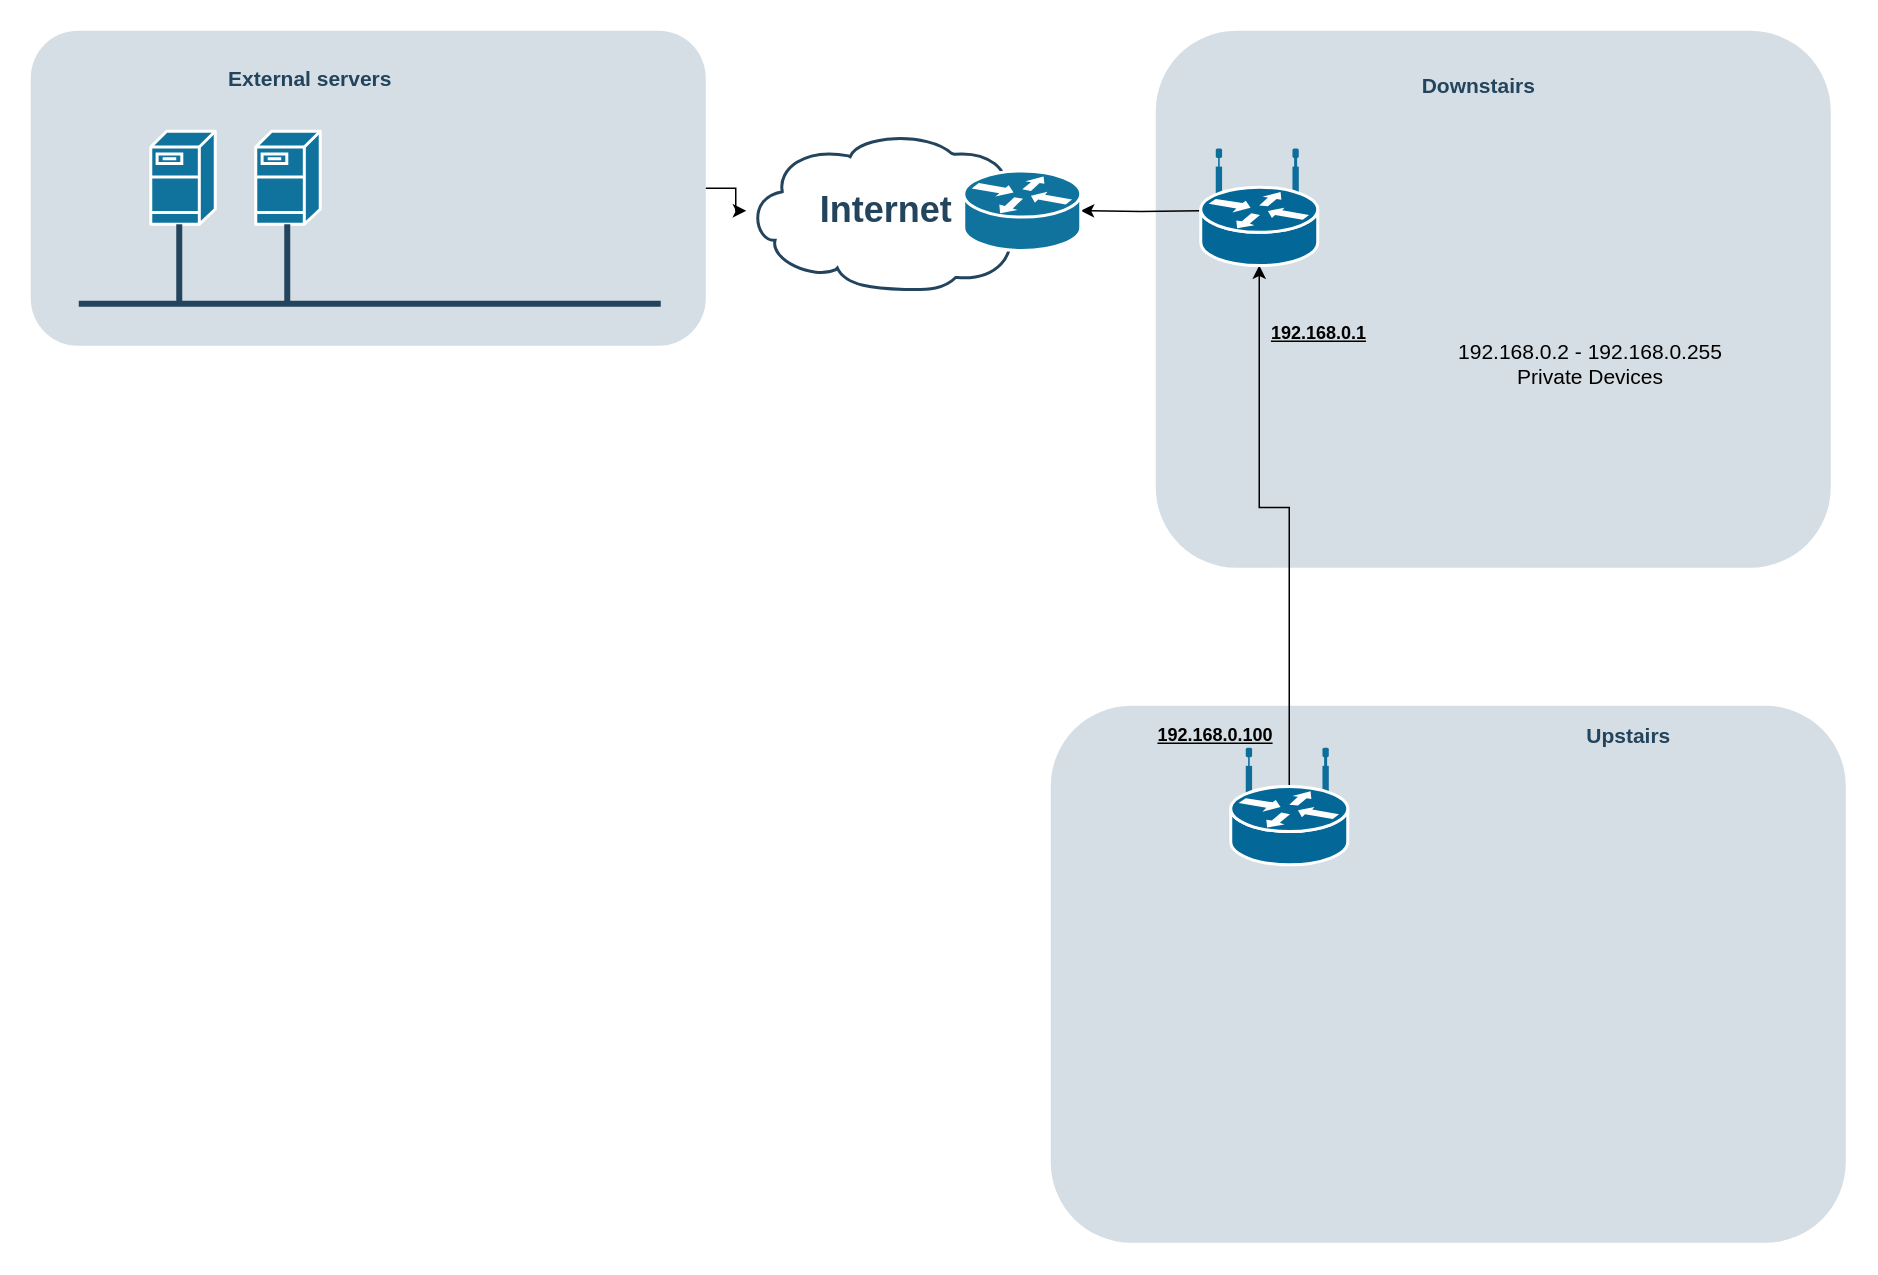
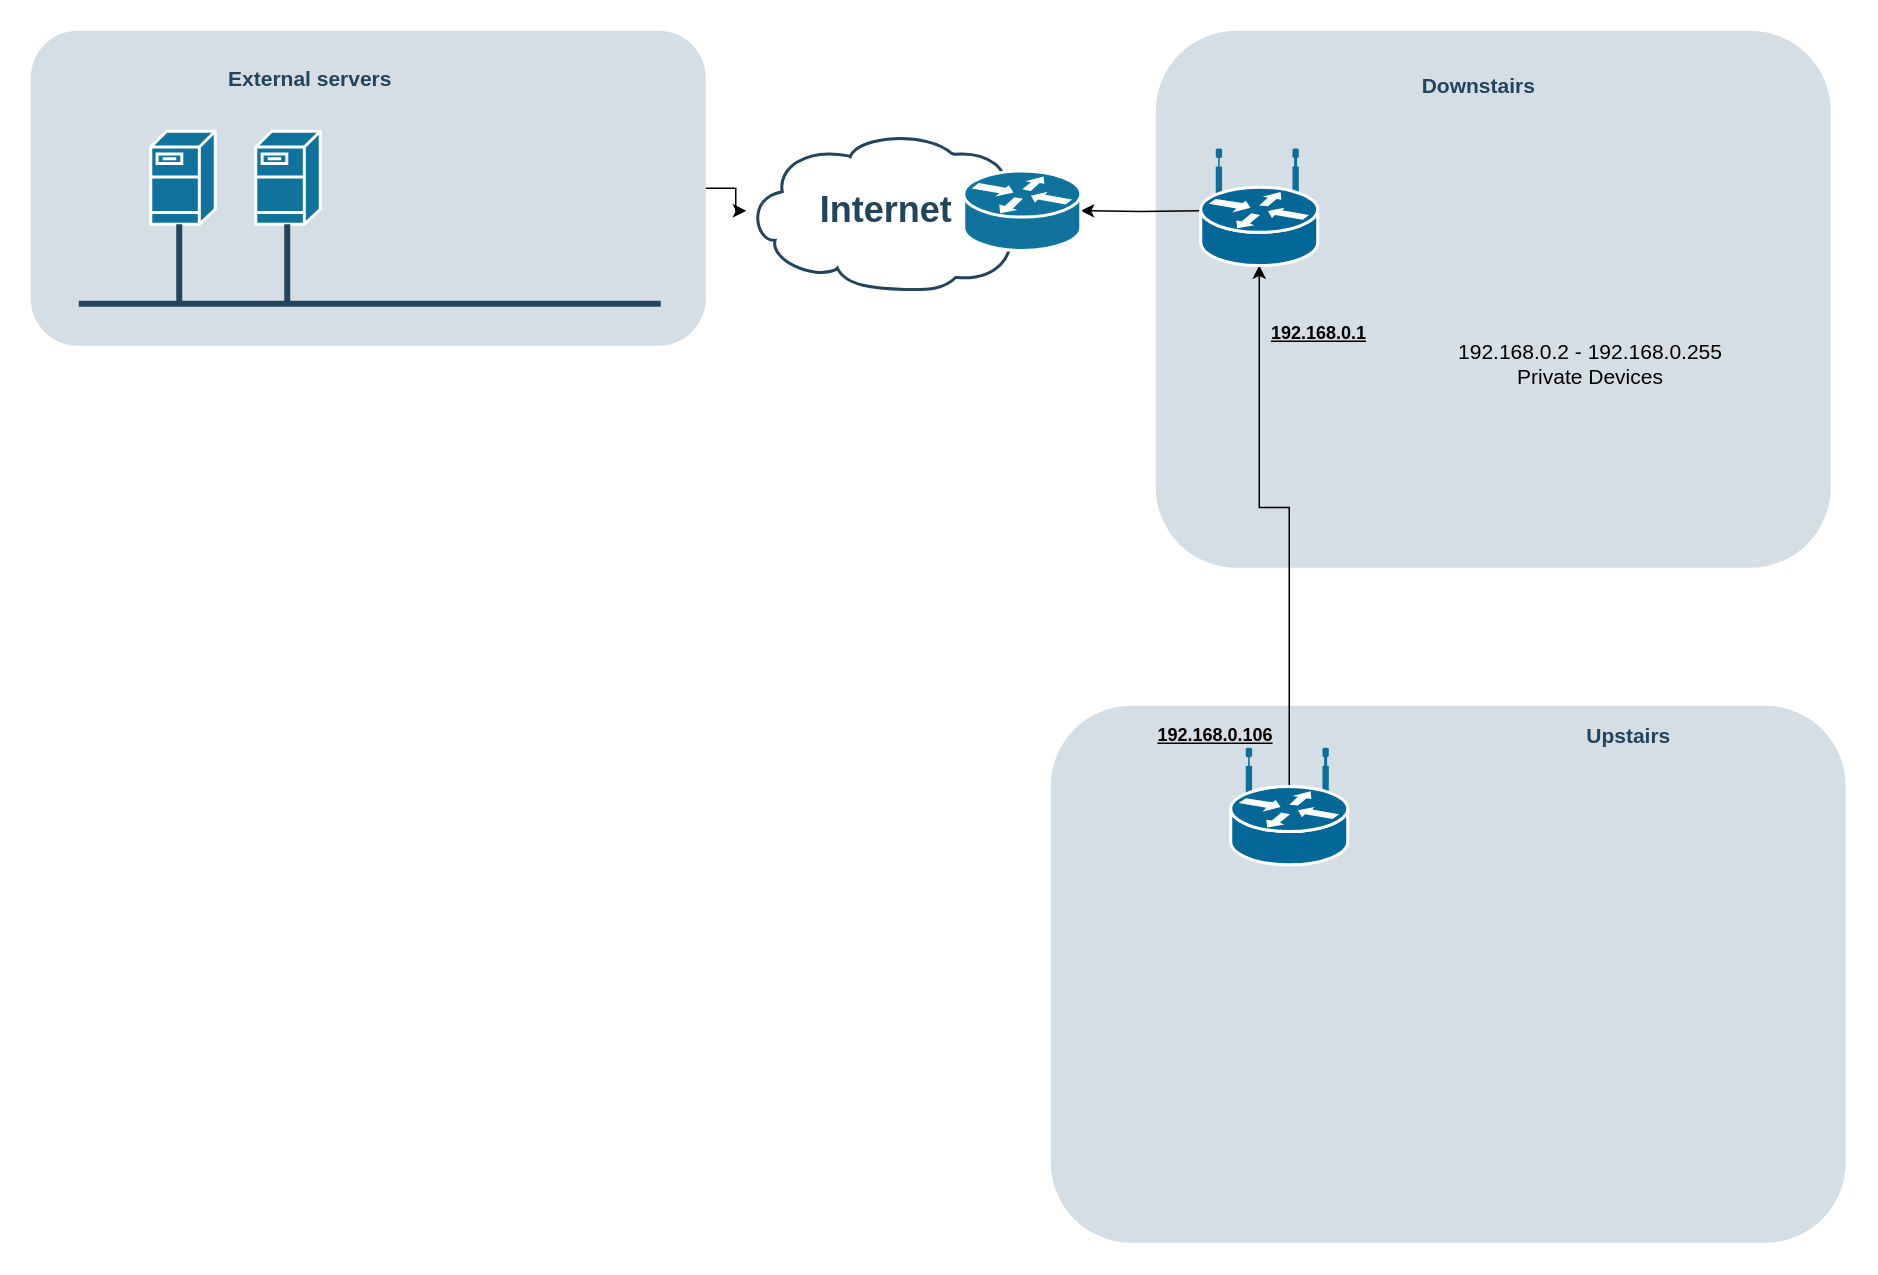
node "192.168.0.100": label "192.168.0.100" -> "192.168.0.106"
